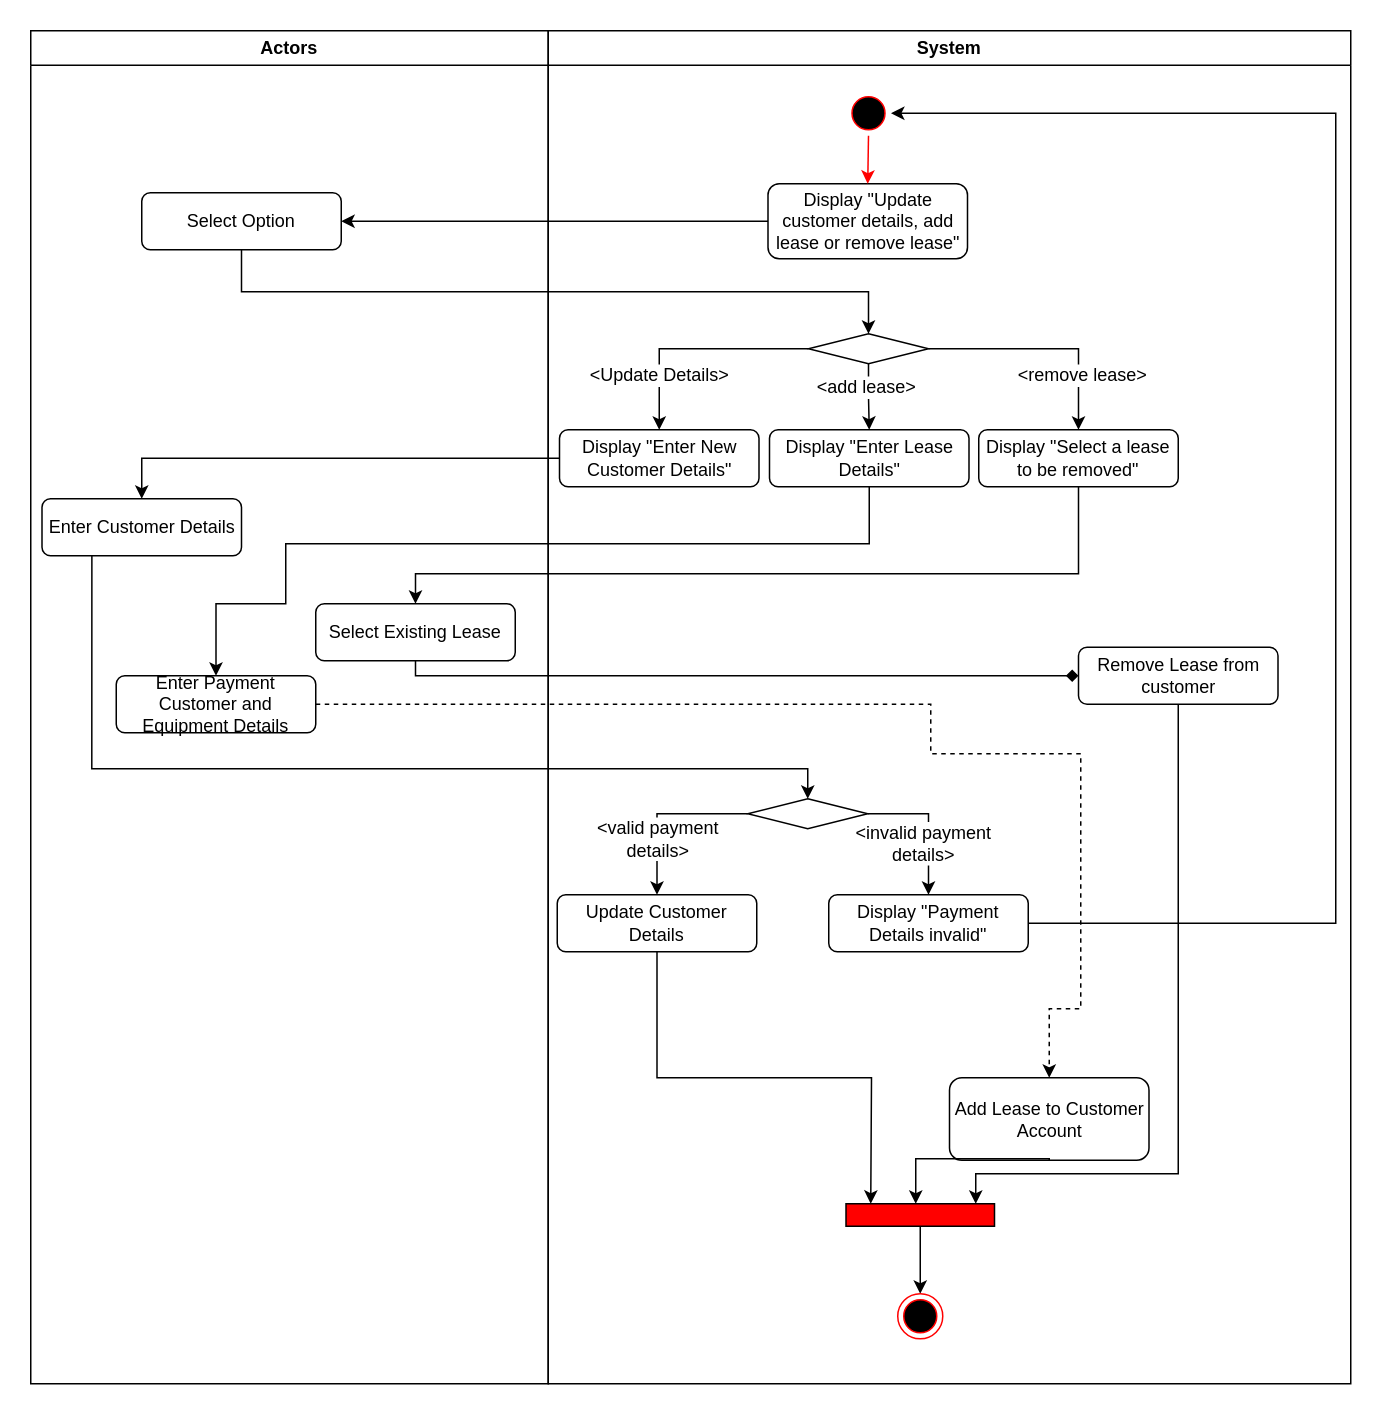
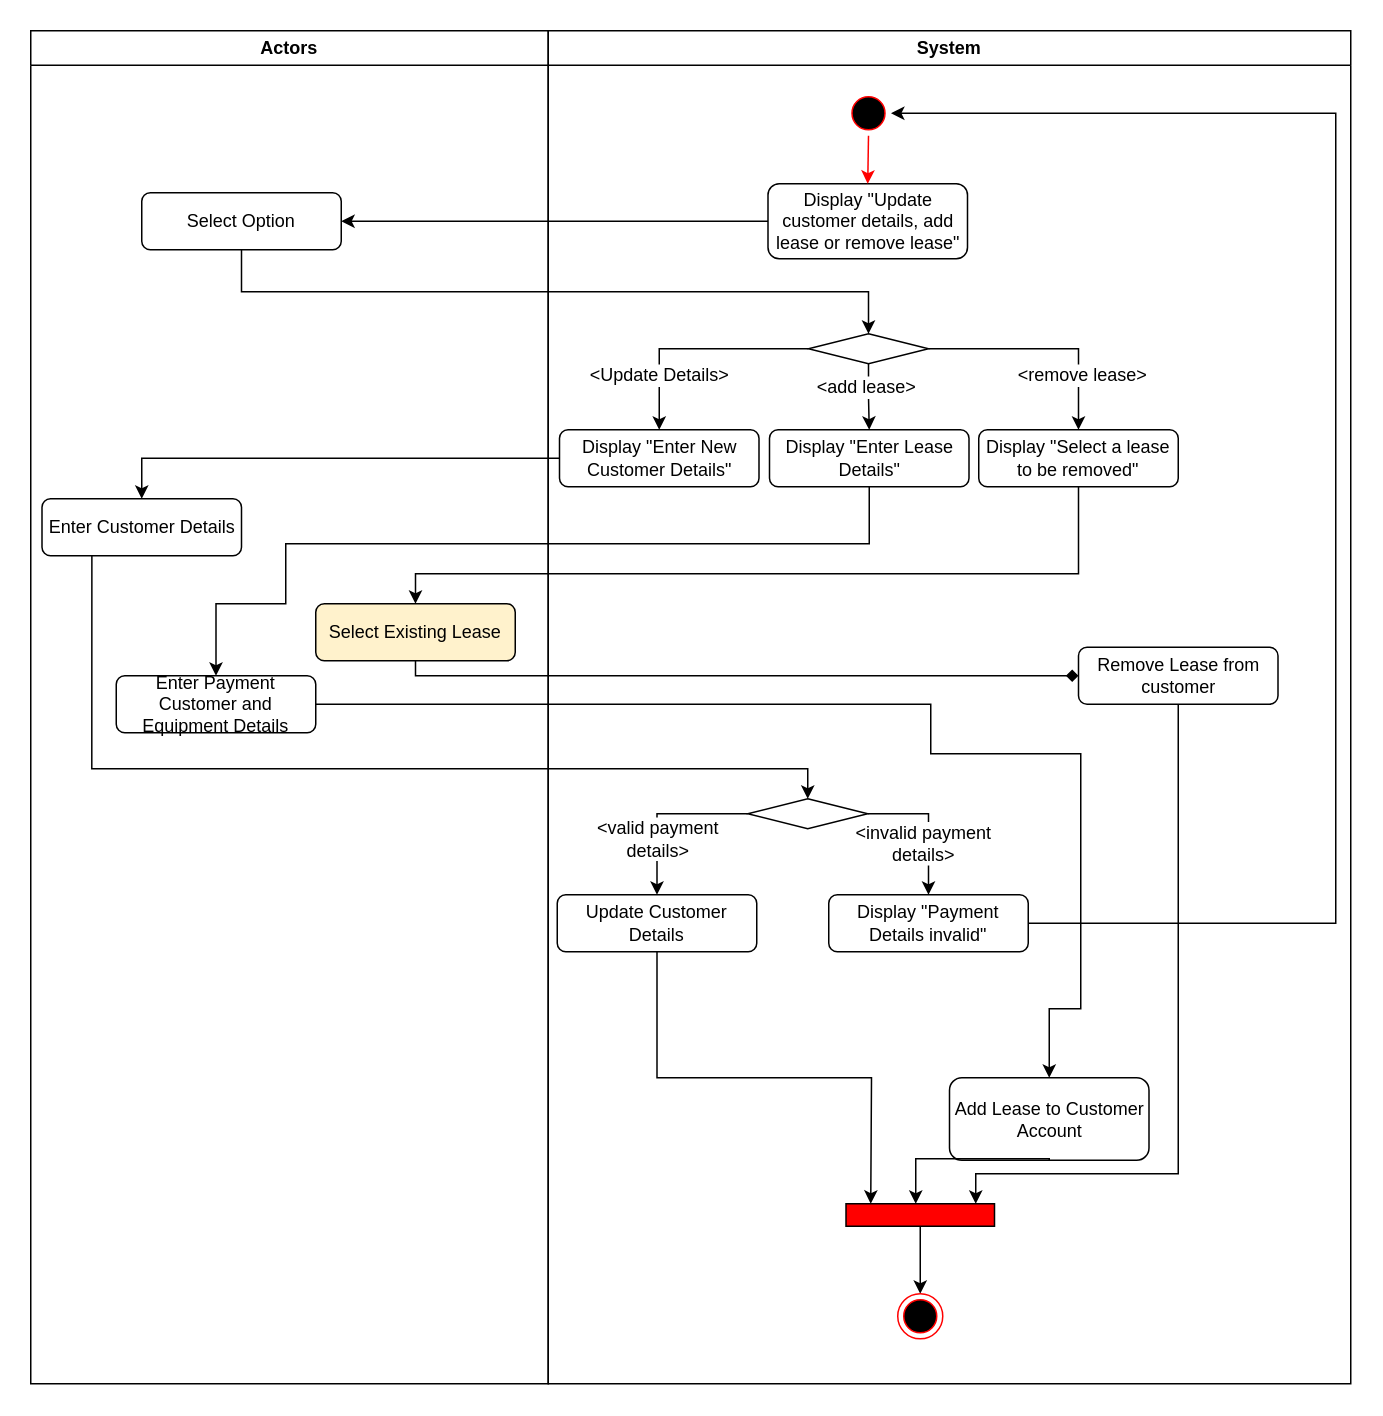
node "Select Existing Lease": fillcolor #ffffff -> #fff2cc
edge "Enter Payment Customer and Equipment Details" -> "Add Lease to Customer Account": style dashed -> solid
